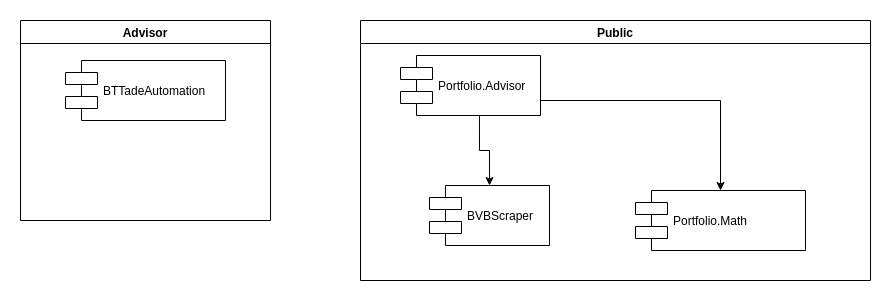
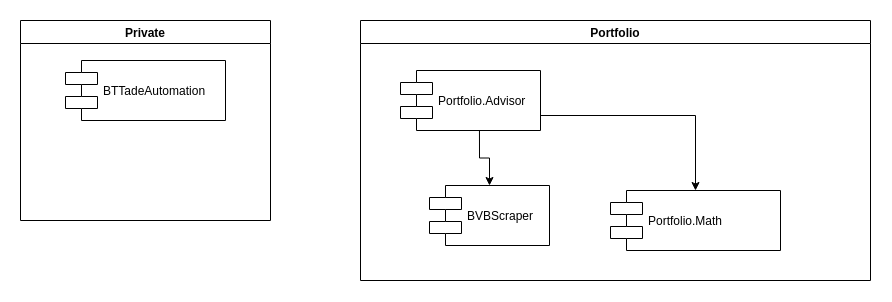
node "Advisor": label "Advisor" -> "Private"
node "Public": label "Public" -> "Portfolio"
node "Portfolio.Advisor": moved (471, 86) -> (471, 101)
node "Portfolio.Math": moved (721, 221) -> (696, 221)
